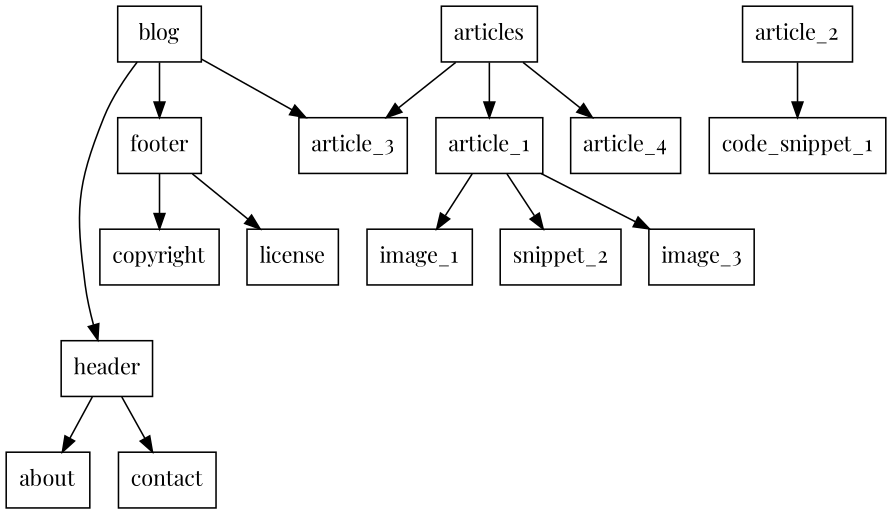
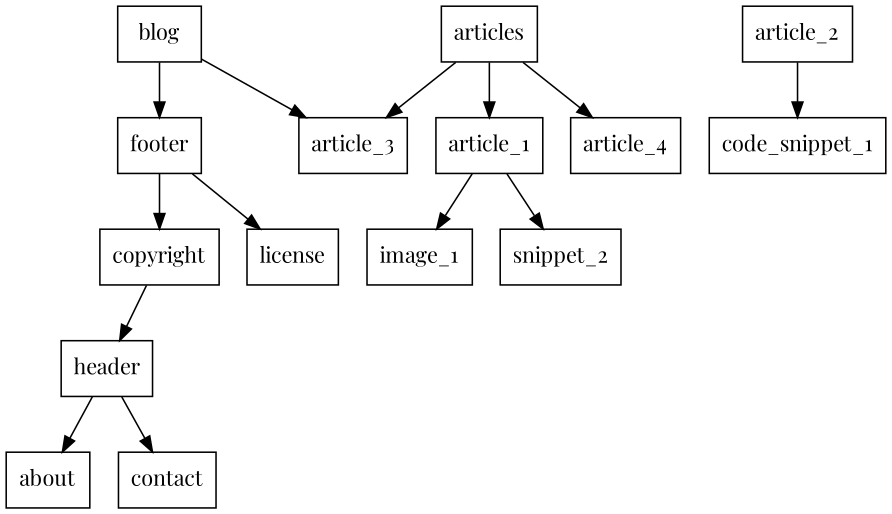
edge "blog" -> "header": now "copyright" -> "header"
node "image_3": removed
